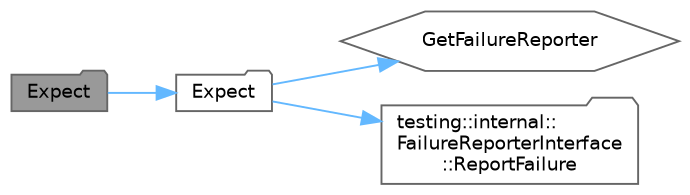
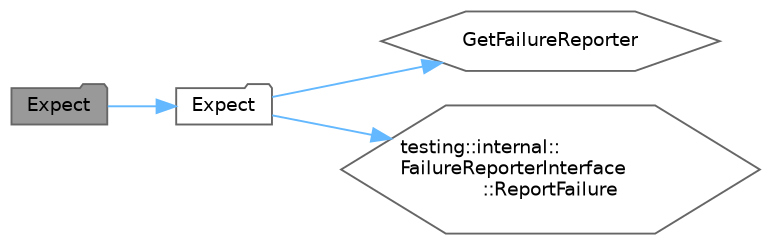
node "testing::internal:: FailureReporterInterface ::ReportFailure": shape folder -> hexagon
